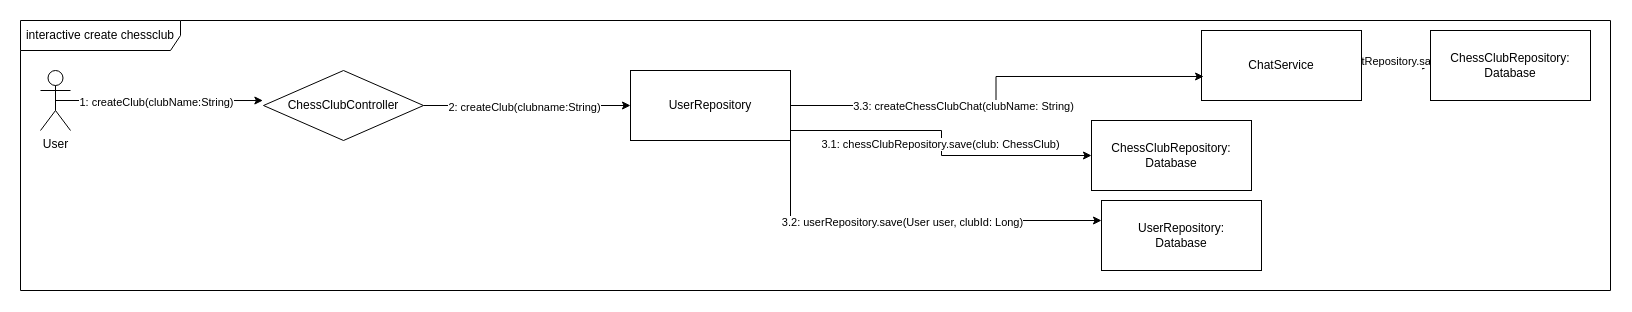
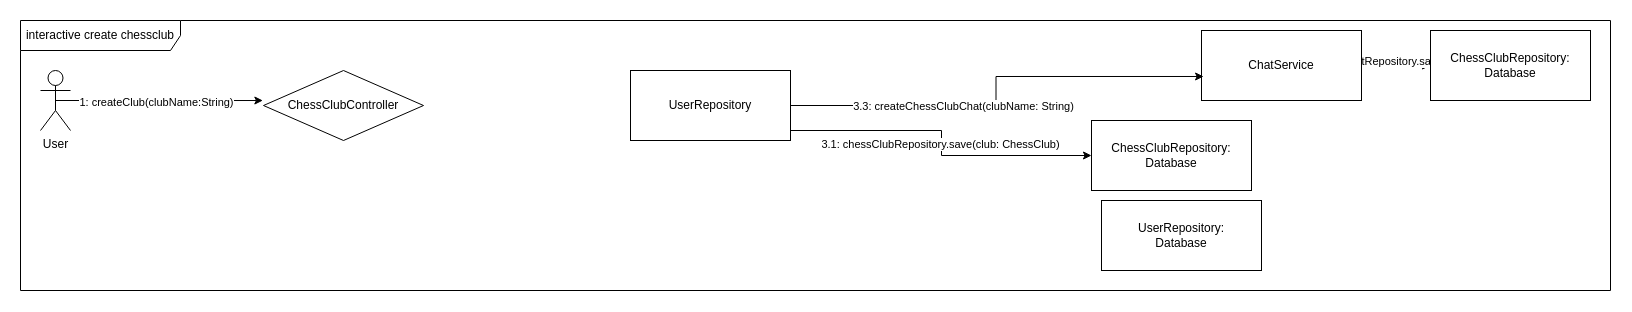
edge "ChessClubController" -> "UserRepository": removed, label "2: createClub(clubname:String)"
edge "UserRepository" -> "UserRepository: Database": removed, label "3.2: userRepository.save(User user, clubId: Long)"
